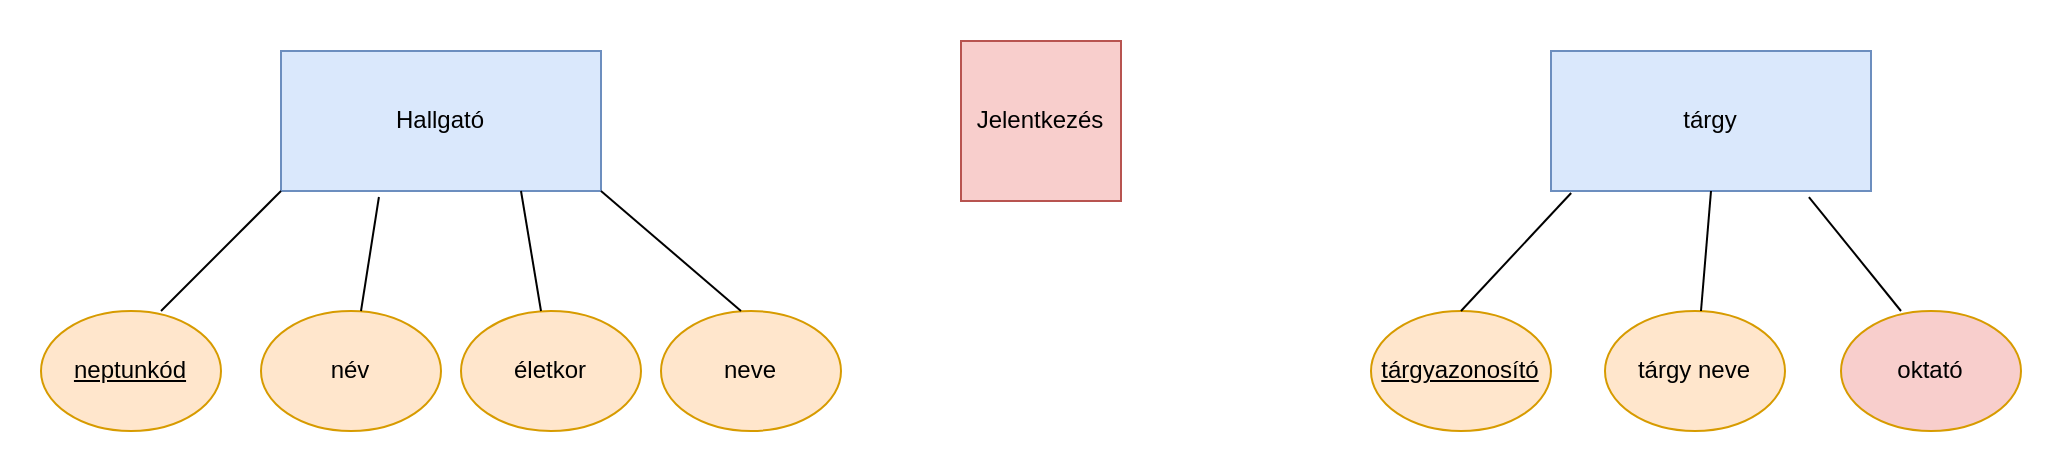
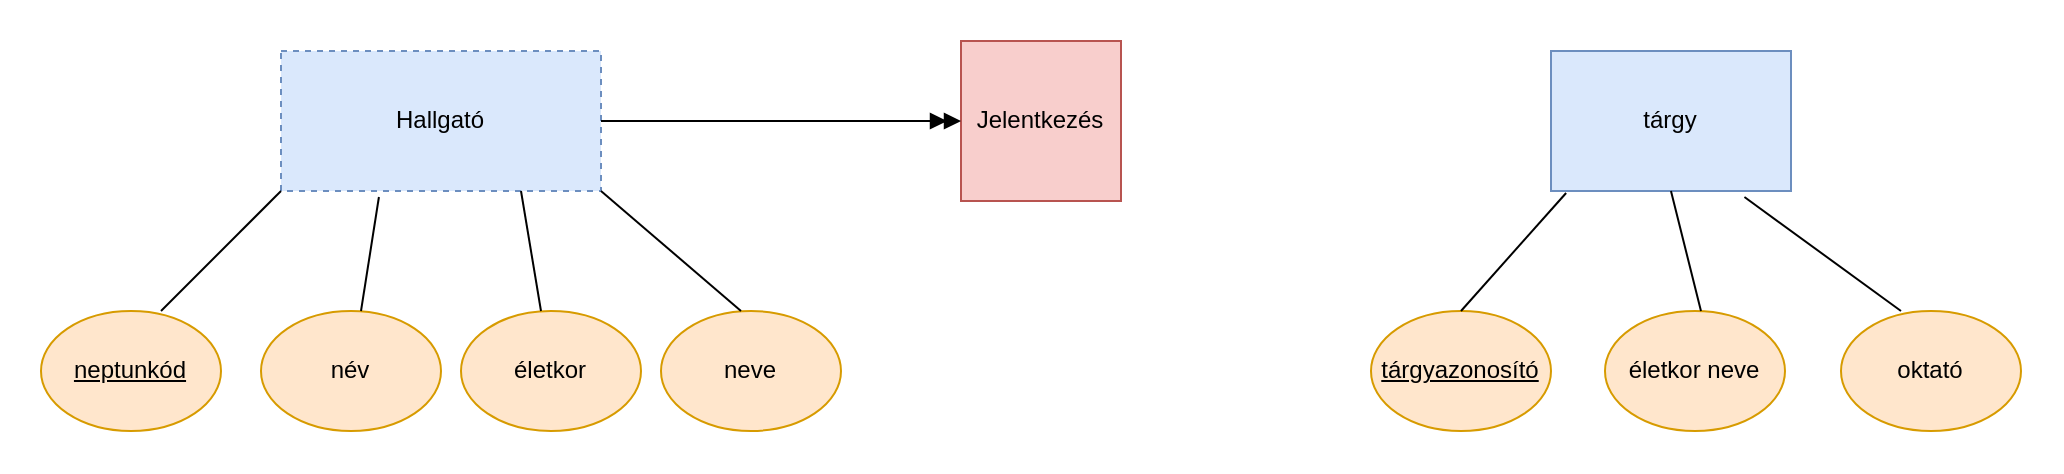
node "Hallgató": style solid -> dashed
edge "Hallgató" -> "Jelentkezés": added
node "tárgy": size 320x140 -> 240x140
node "tárgy neve": label "tárgy neve" -> "életkor neve"
node "oktató": fillcolor #f8cecc -> #ffe6cc
